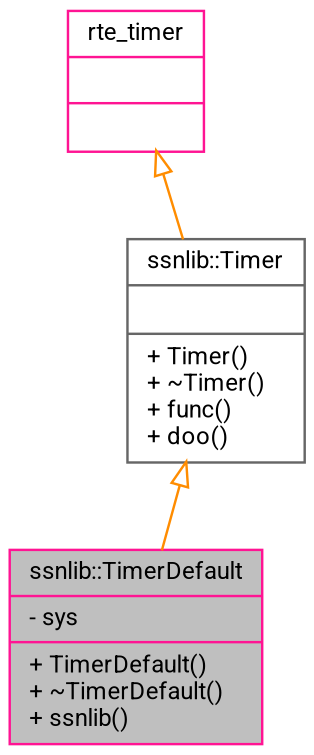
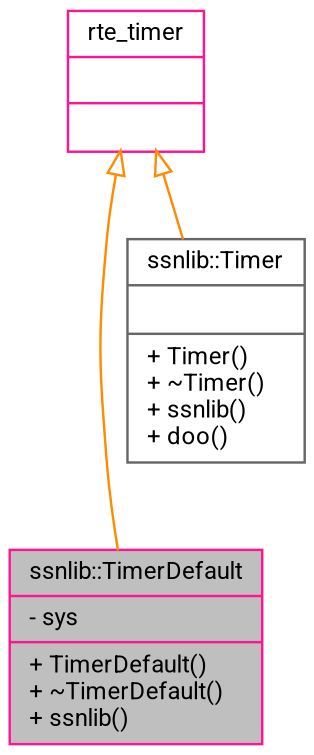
node "ssnlib::Timer": text "+ func()" -> "+ ssnlib()"
edge "ssnlib::TimerDefault" -> "ssnlib::Timer": now "ssnlib::TimerDefault" -> "rte_timer"
